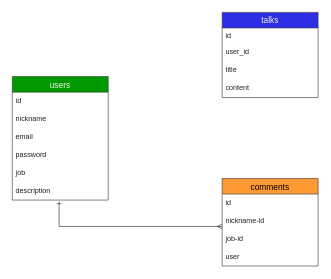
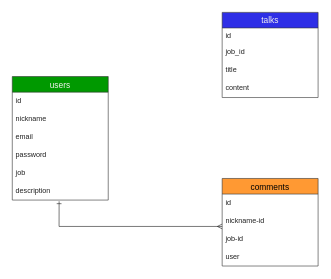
node "user_id": label "user_id" -> "job_id"
